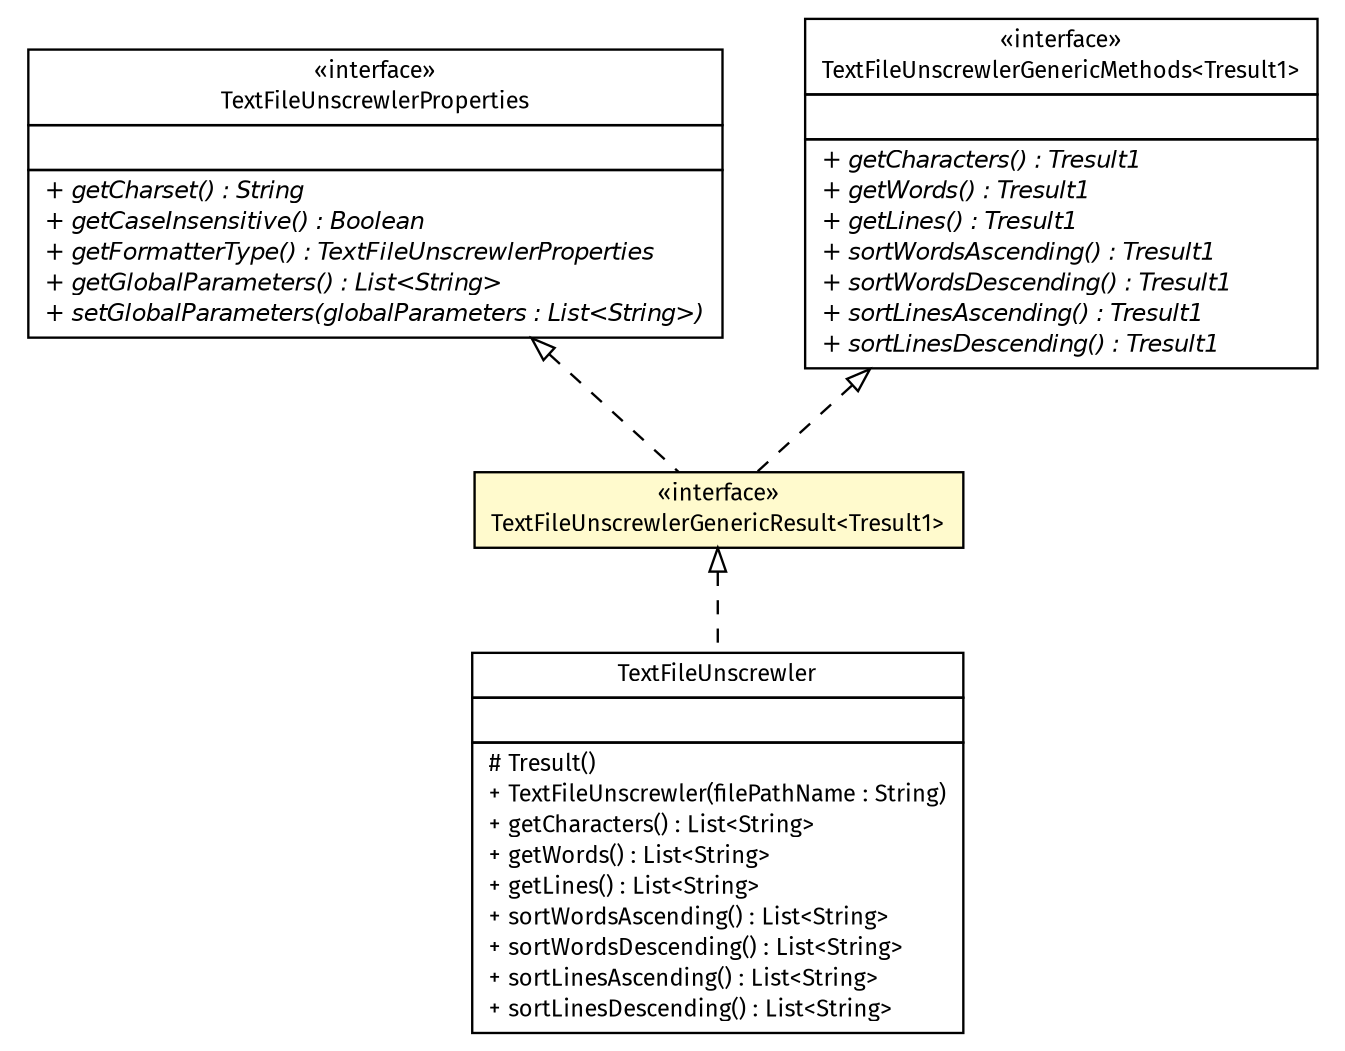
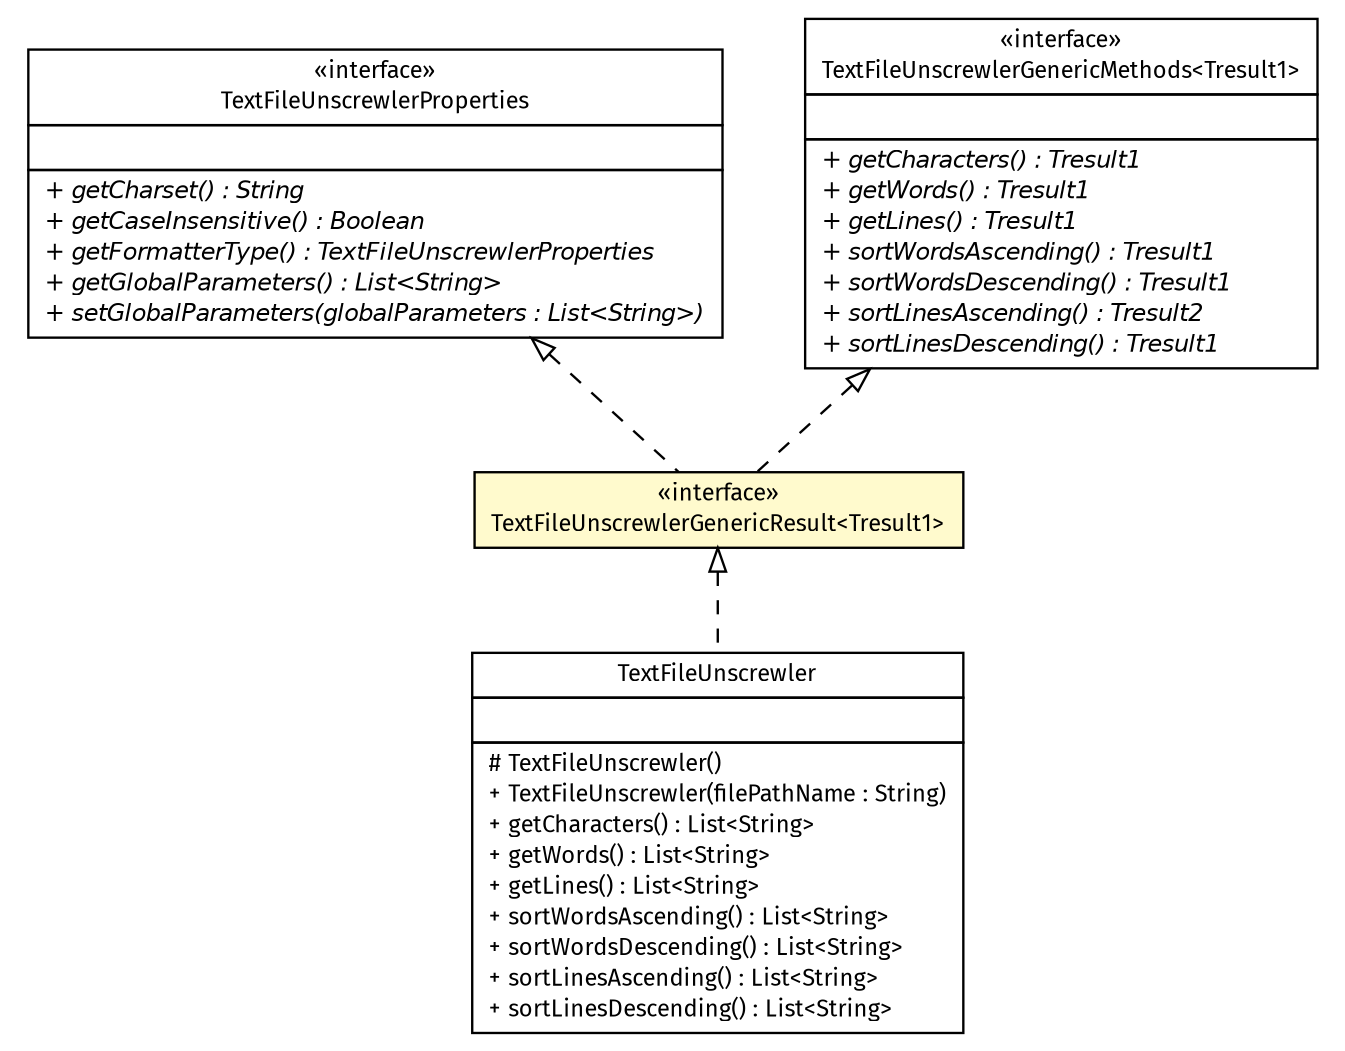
node "TextFileUnscrewlerGenericMethods<Tresult1>": text "+ sortLinesAscending() : Tresult1" -> "+ sortLinesAscending() : Tresult2"
node "TextFileUnscrewler": text "# Tresult()" -> "# TextFileUnscrewler()"
